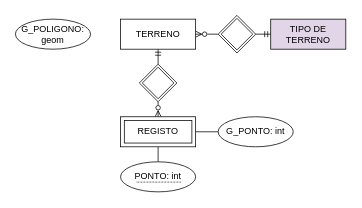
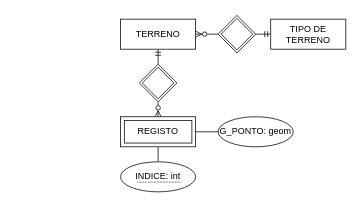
node "G_POLIGONO: geom": removed
node "TIPO DE TERRENO": fillcolor #e1d5e7 -> #ffffff
node "G_PONTO: int": label "G_PONTO: int" -> "G_PONTO: geom"
node "PONTO: int": label "PONTO: int" -> "INDICE: int"
